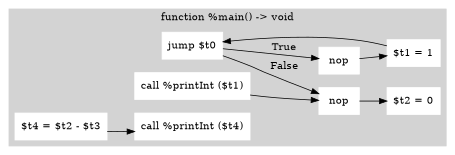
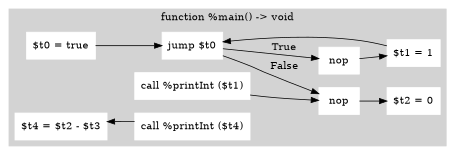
node "$t0 = true": added
edge "$t4 = $t2 - $t3" -> "call %printInt ($t4)": reversed
